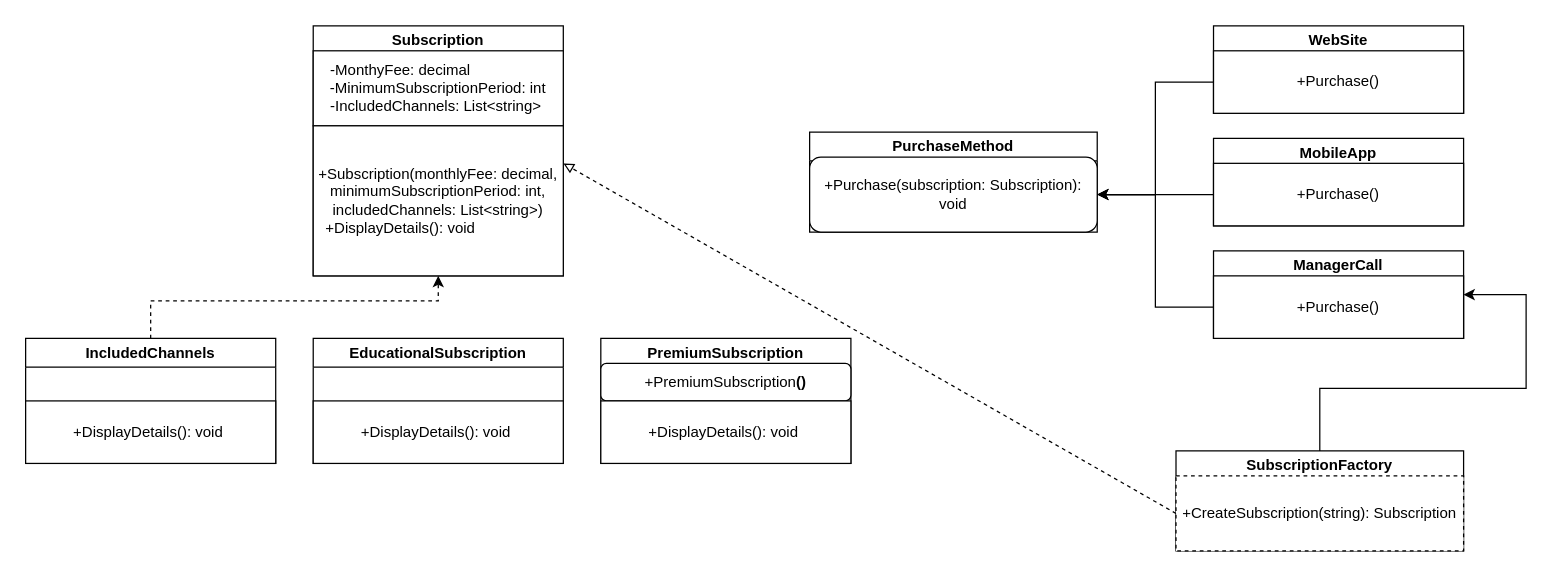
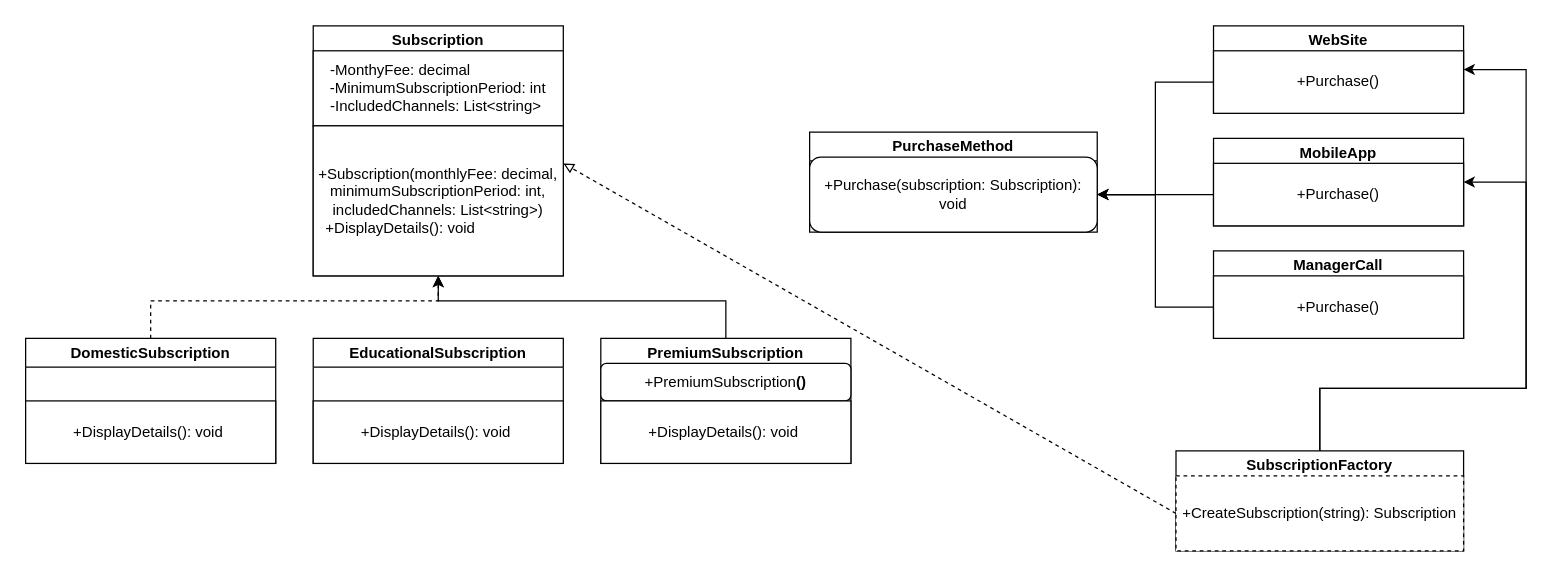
edge "SubscriptionFactory" -> "WebSite": added
edge "SubscriptionFactory" -> "MobileApp": added
edge "SubscriptionFactory" -> "ManagerCall": removed
edge "PremiumSubscription" -> "Subscription": added
node "IncludedChannels": label "IncludedChannels" -> "DomesticSubscription"
